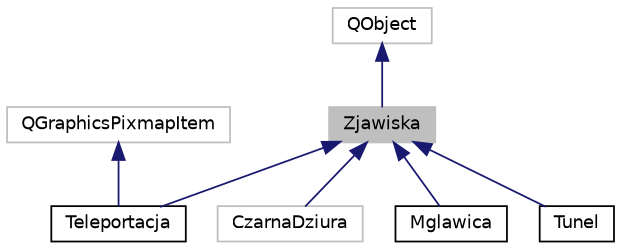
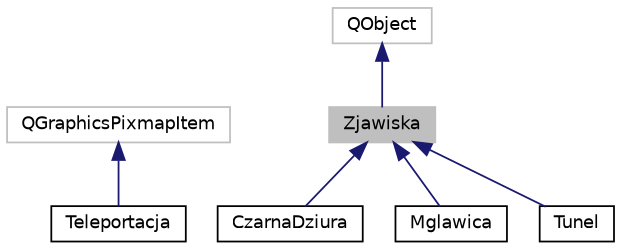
edge "Teleportacja" -> "Zjawiska": removed
node "CzarnaDziura": color grey75 -> black
